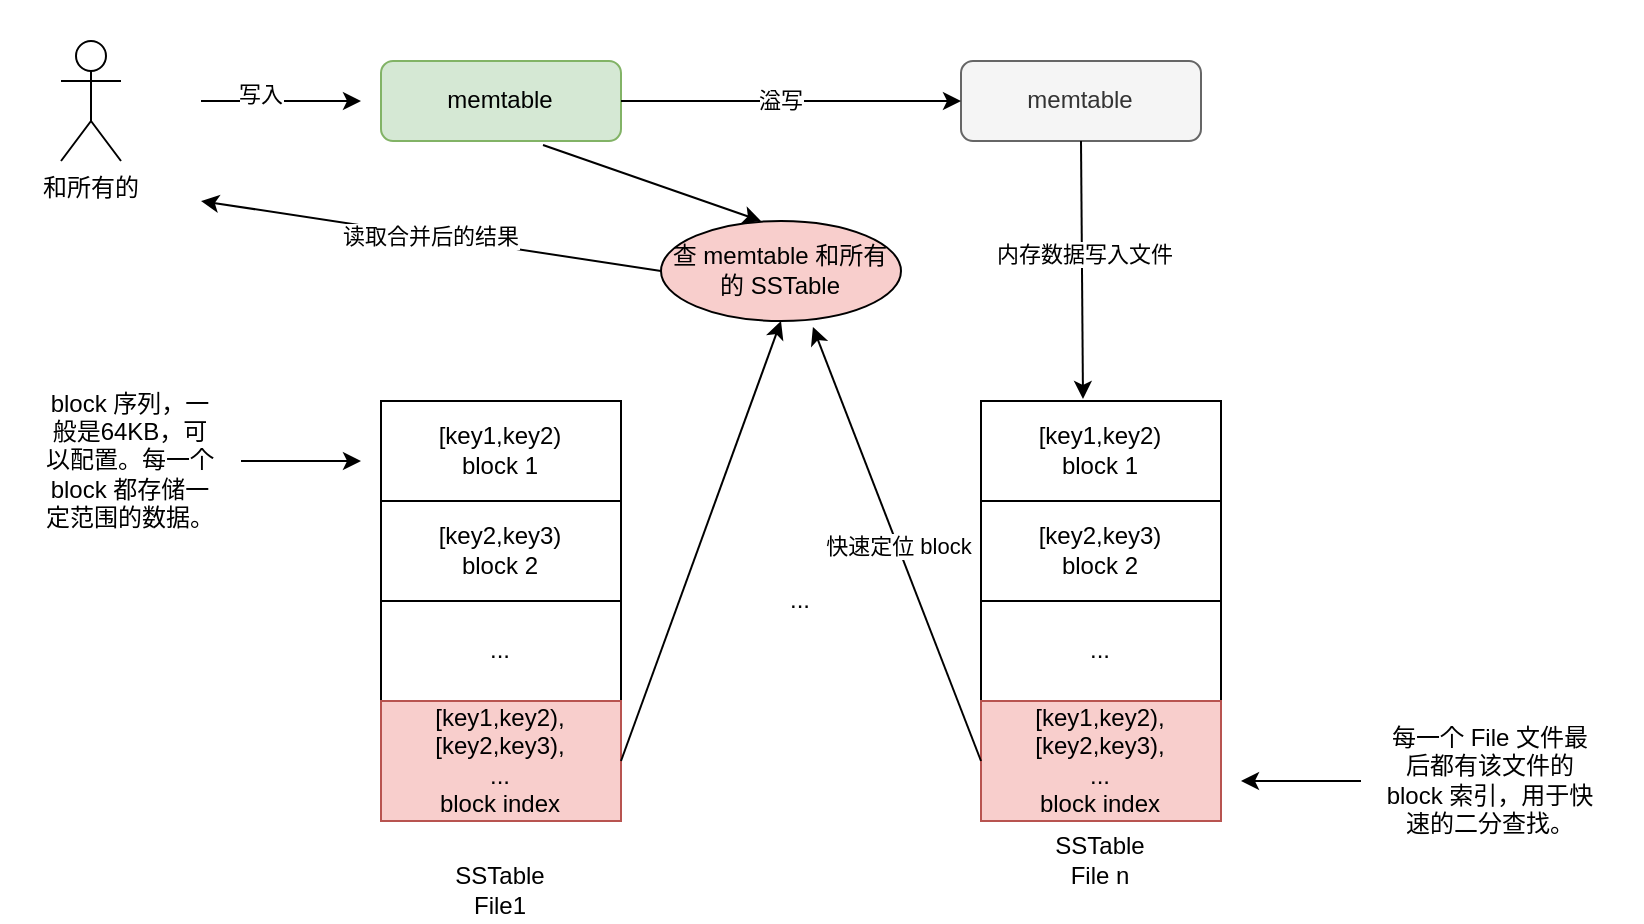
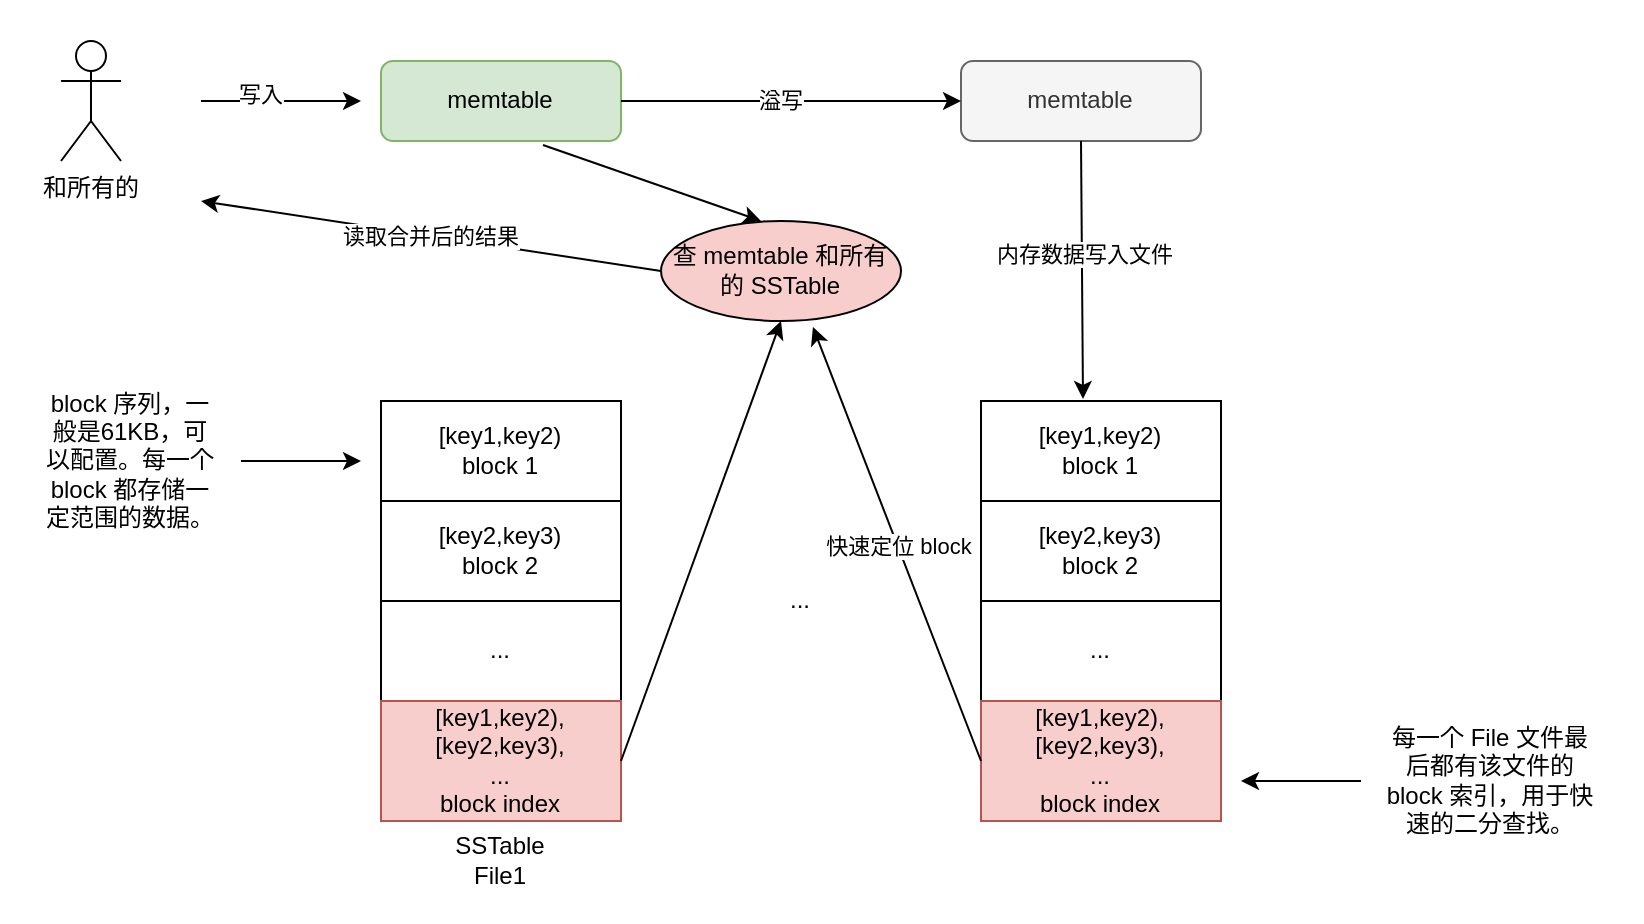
node "block 序列，一般是64KB，可以配置。每一个 block 都存储一定范围的数据。": label "block 序列，一般是64KB，可以配置。每一个 block 都存储一定范围的数据。" -> "block 序列，一般是61KB，可以配置。每一个 block 都存储一定范围的数据。"
node "SSTable File n": removed
node "SSTable File1": moved (501, 891) -> (501, 861)
